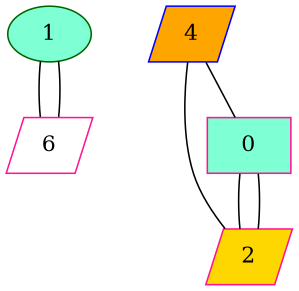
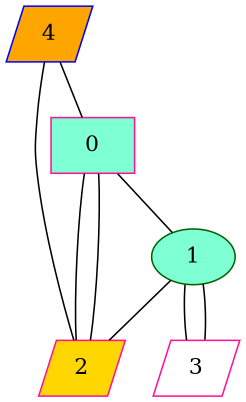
node "6": label "6" -> "3"
edge "0" -- "1": added
edge "1" -- "2": added
